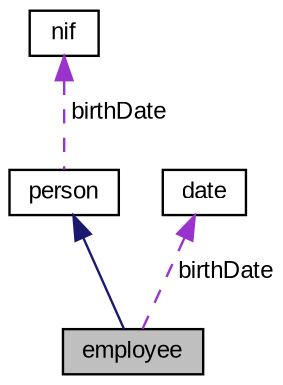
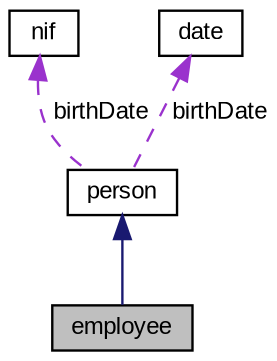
edge "employee" -> "date": now "person" -> "date"
